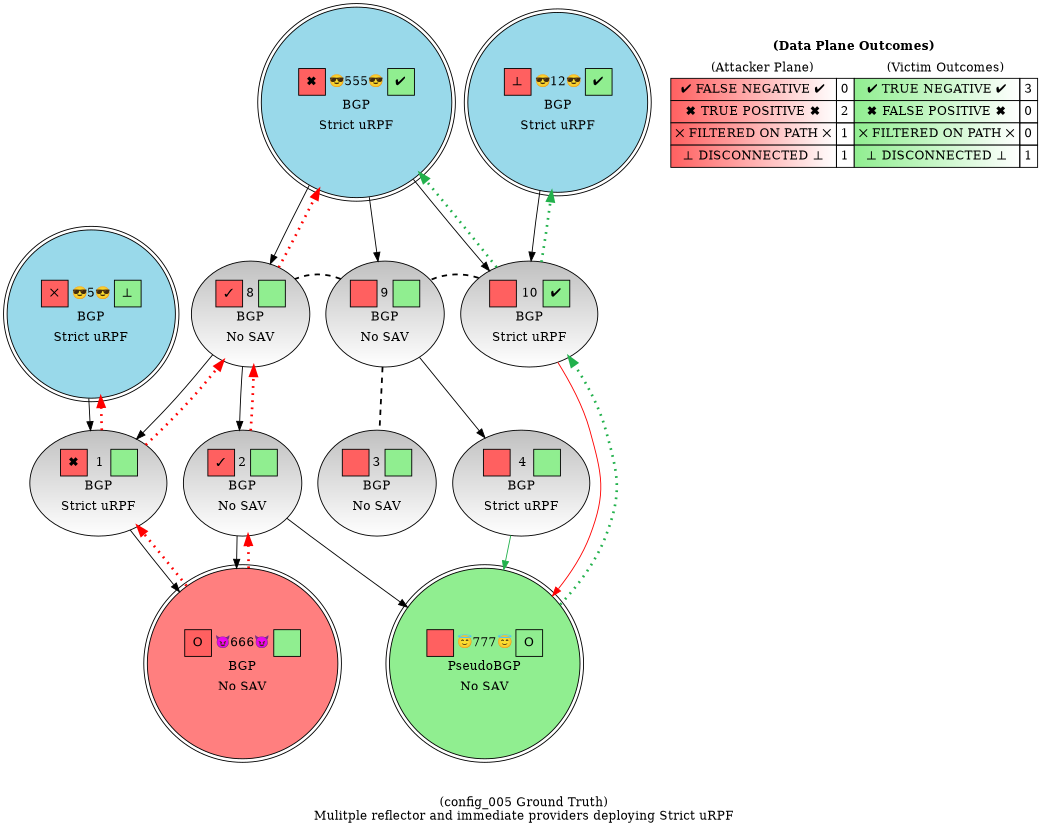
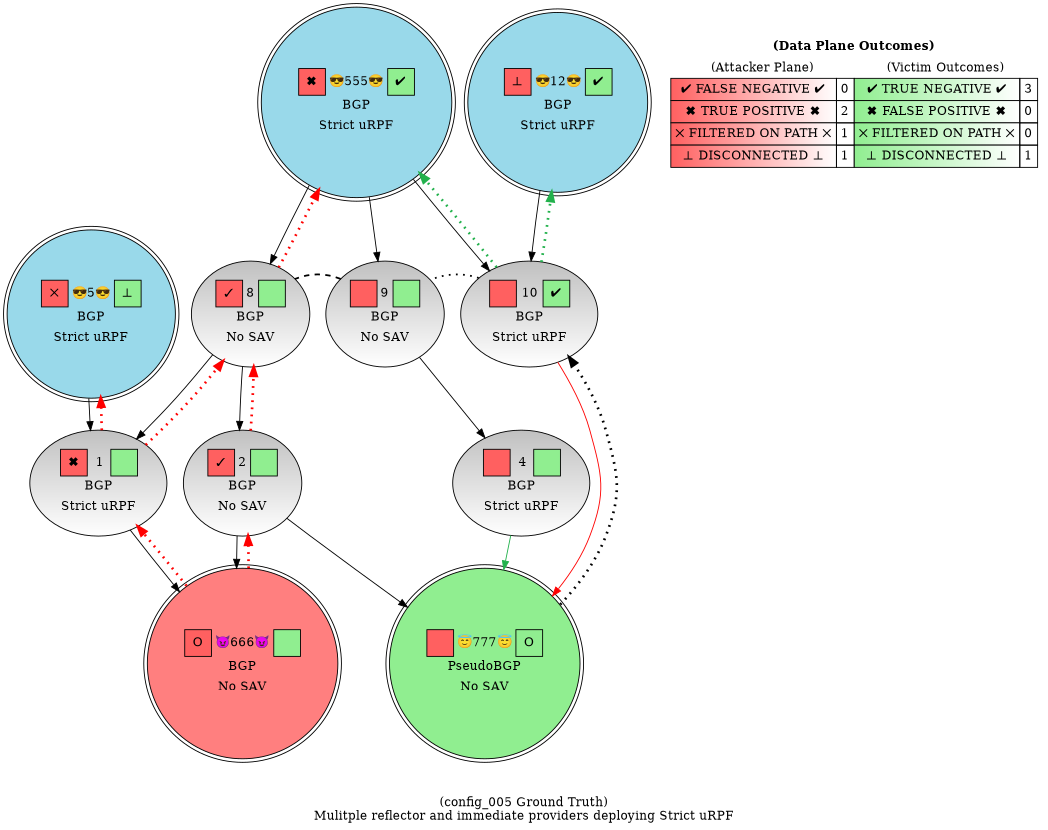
edge "9" -- "10": style dashed -> dotted
node "3": removed
edge "😇777😇" -> "10": color #22b14c -> black
